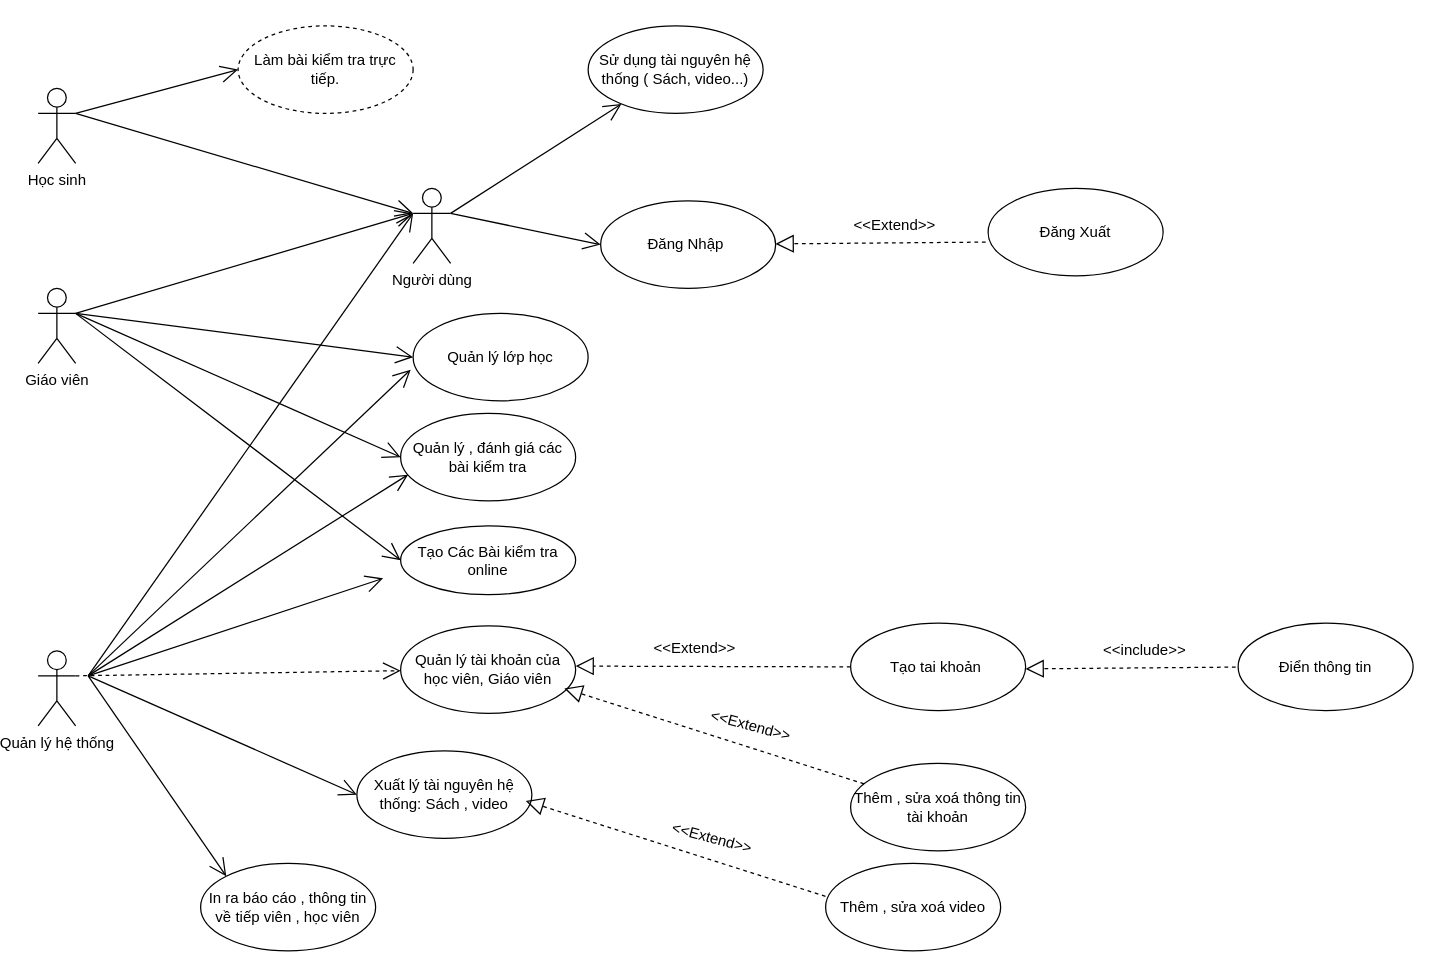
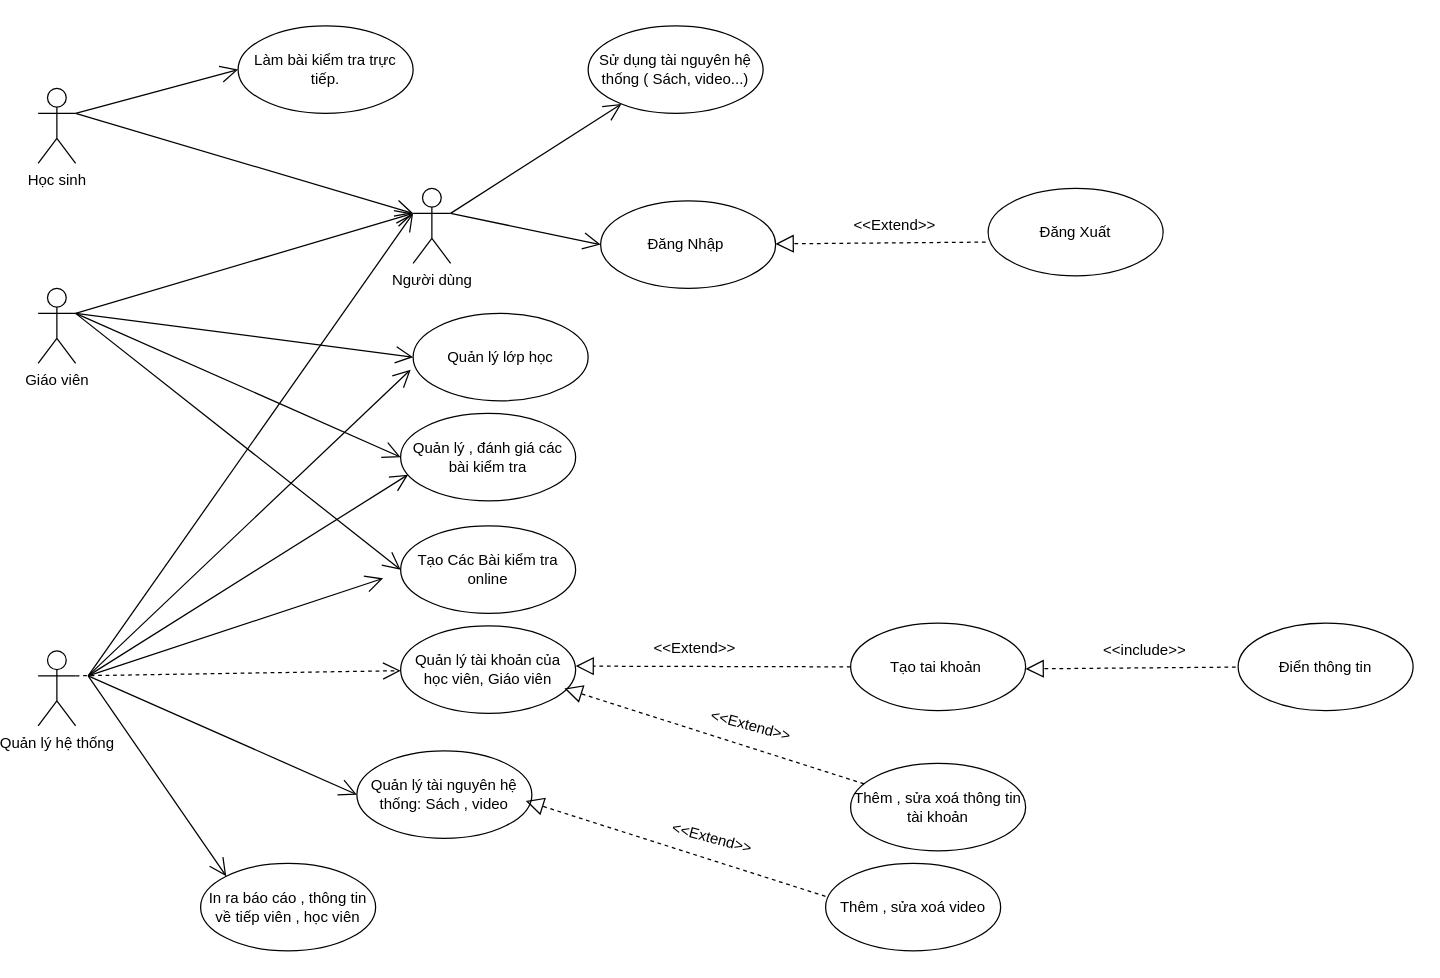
node "Làm bài kiểm tra trực tiếp.": style dashed -> solid
node "Tạo Các Bài kiểm tra online": size 175x69 -> 175x88
node "Xuất lý tài nguyên hệ thống: Sách , video": label "Xuất lý tài nguyên hệ thống: Sách , video" -> "Quản lý tài nguyên hệ thống: Sách , video"
